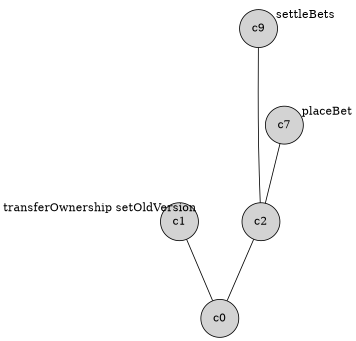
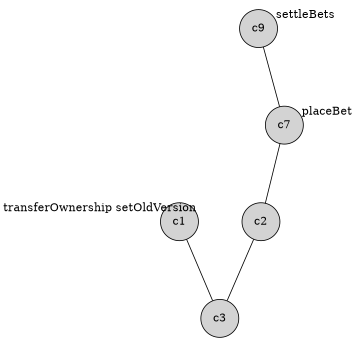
edge "c9" -- "c2": now "c9" -- "c7"
node "c0": label "c0" -> "c3"
